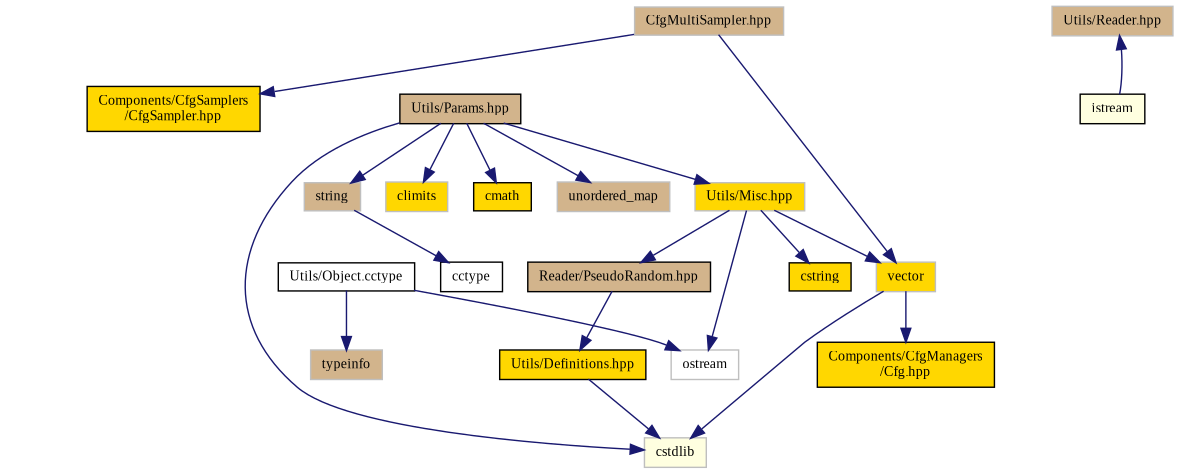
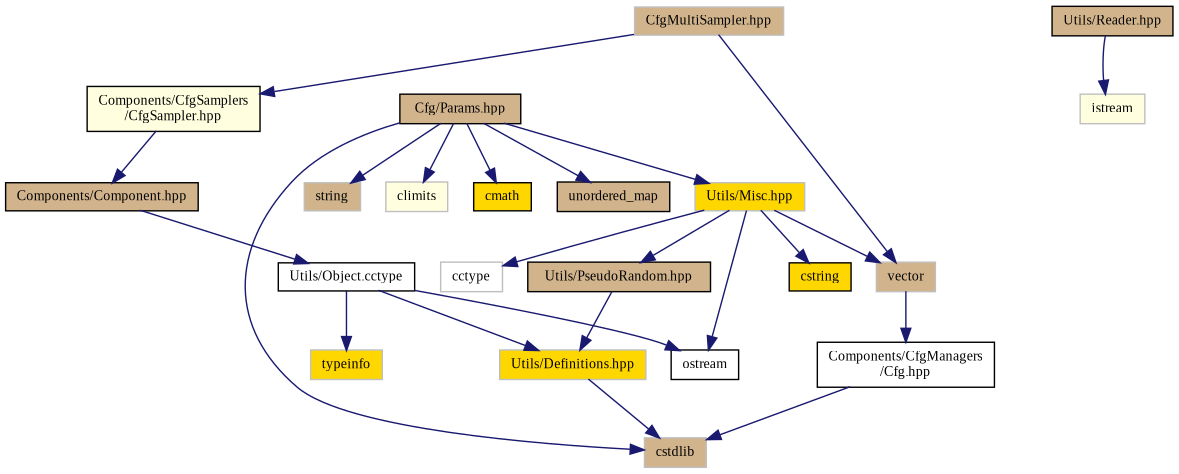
node "Utils/Reader.hpp": color grey75 -> black
edge "istream" -> "Utils/Reader.hpp": reversed
node "Components/CfgSamplers /CfgSampler.hpp": fillcolor gold -> lightyellow
node "Utils/Params.hpp": label "Utils/Params.hpp" -> "Cfg/Params.hpp"
node "istream": color black -> grey75
node "Components/Component.hpp": added
node "climits": fillcolor gold -> lightyellow
node "unordered_map": color grey75 -> black
edge "string" -> "cctype": now "Utils/Misc.hpp" -> "cctype"
node "cctype": color black -> grey75
node "Reader/PseudoRandom.hpp": label "Reader/PseudoRandom.hpp" -> "Utils/PseudoRandom.hpp"
node "vector": fillcolor gold -> tan
edge "Utils/Object.cctype" -> "Utils/Definitions.hpp": added
edge "vector" -> "cstdlib": now "Components/CfgManagers /Cfg.hpp" -> "cstdlib"
node "typeinfo": fillcolor tan -> gold
node "Utils/Definitions.hpp": color black -> grey75
node "ostream": color grey75 -> black
node "Components/CfgManagers /Cfg.hpp": fillcolor gold -> white
node "cstdlib": fillcolor lightyellow -> tan
